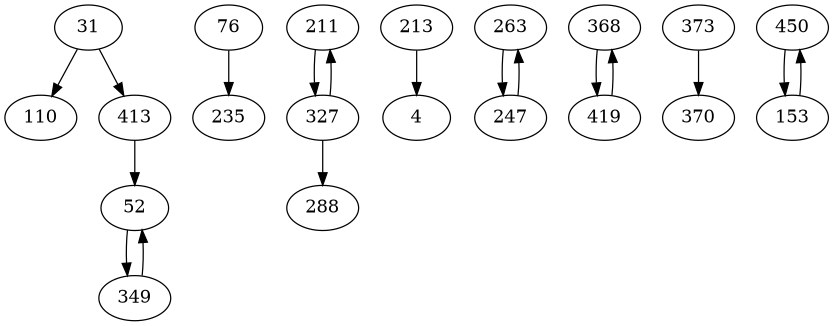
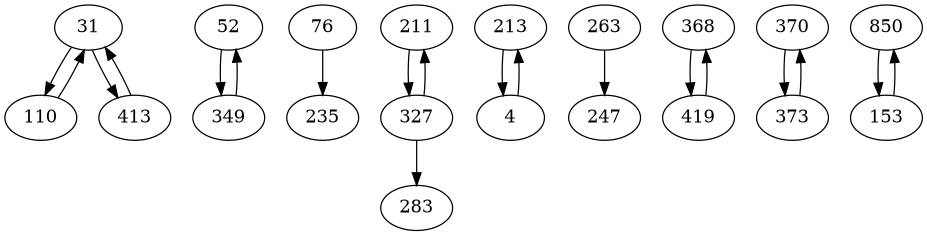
node "450": label "450" -> "850"
edge "370" -> "373": added
edge "247" -> "263": removed
edge "4" -> "213": added
edge "110" -> "31": added
edge "413" -> "52": now "413" -> "31"
node "288": label "288" -> "283"
